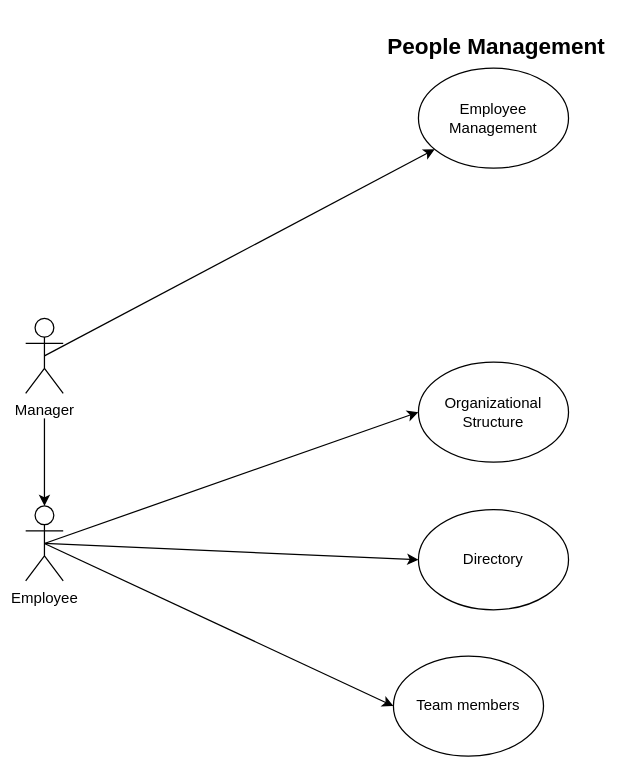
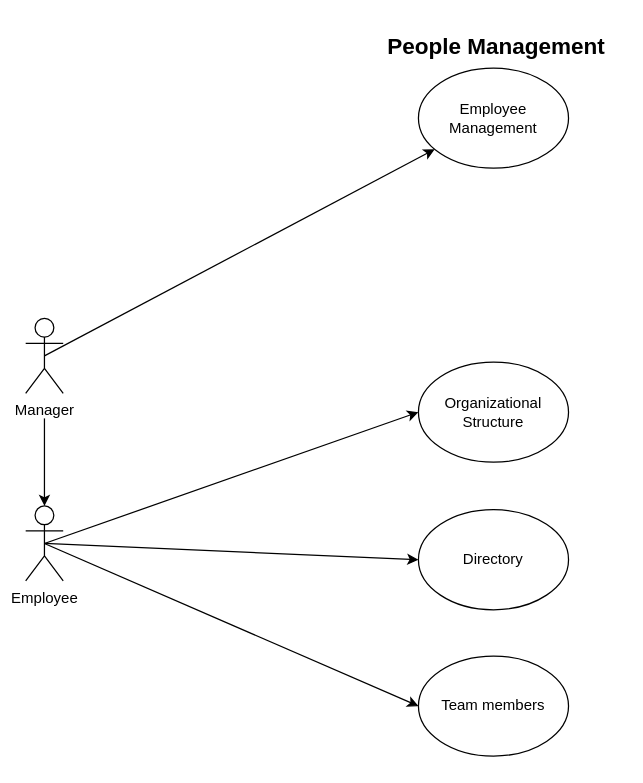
node "Team members": moved (468, 706) -> (493, 706)
